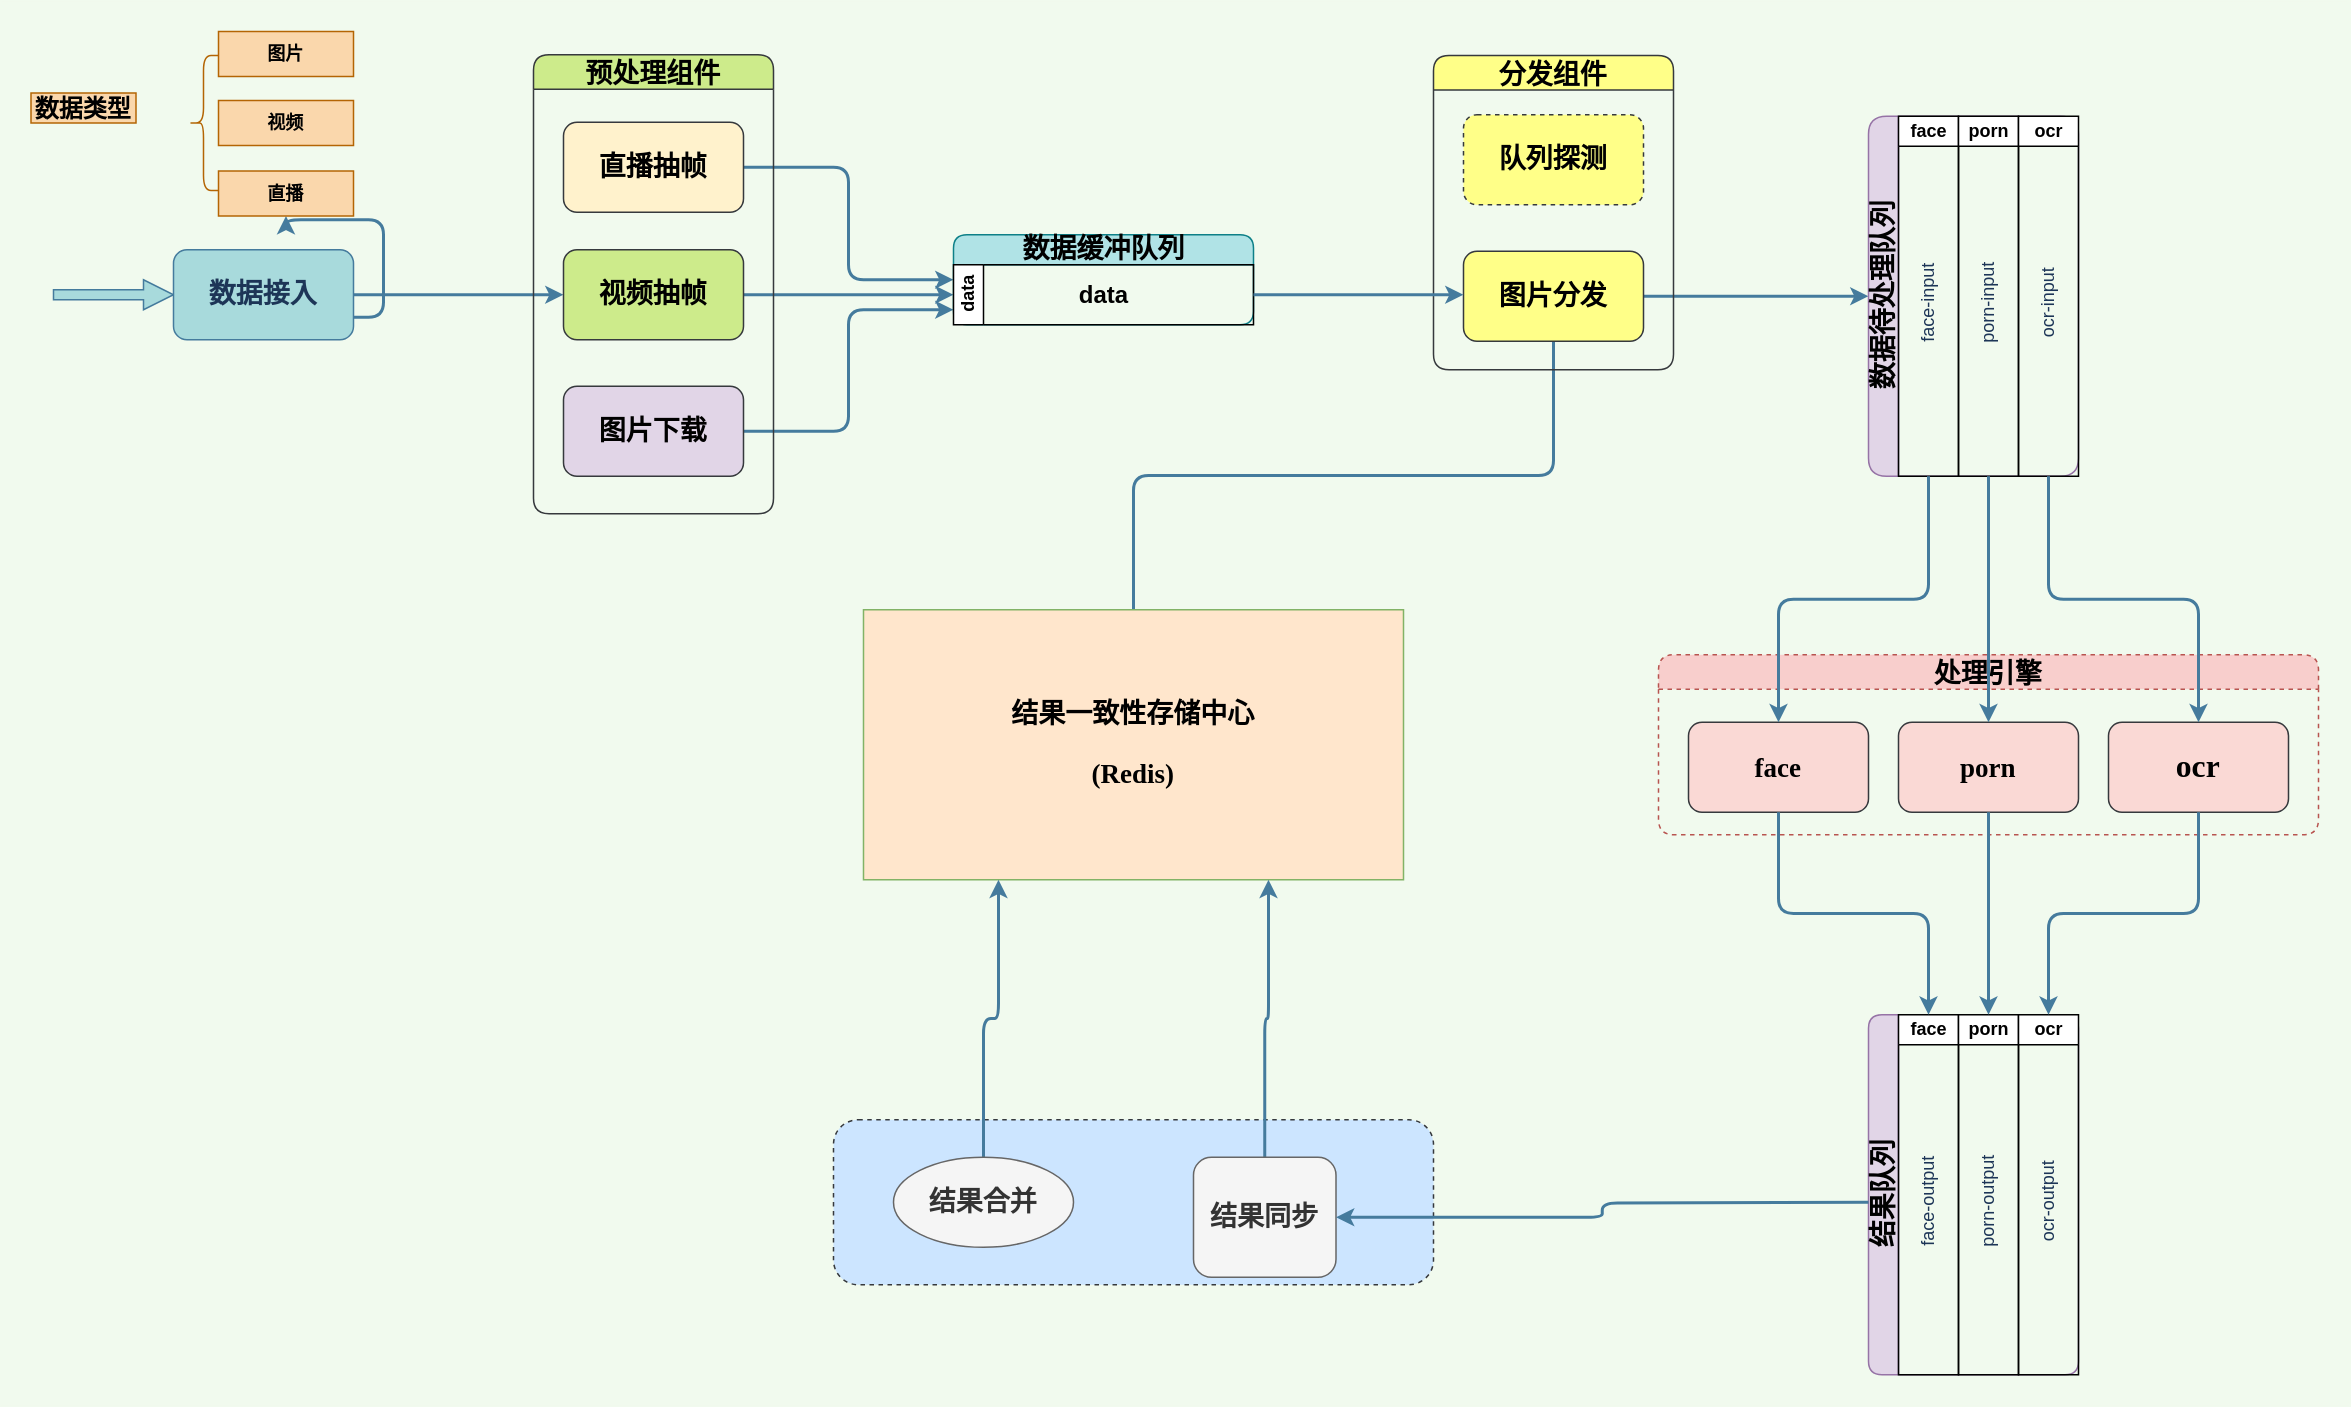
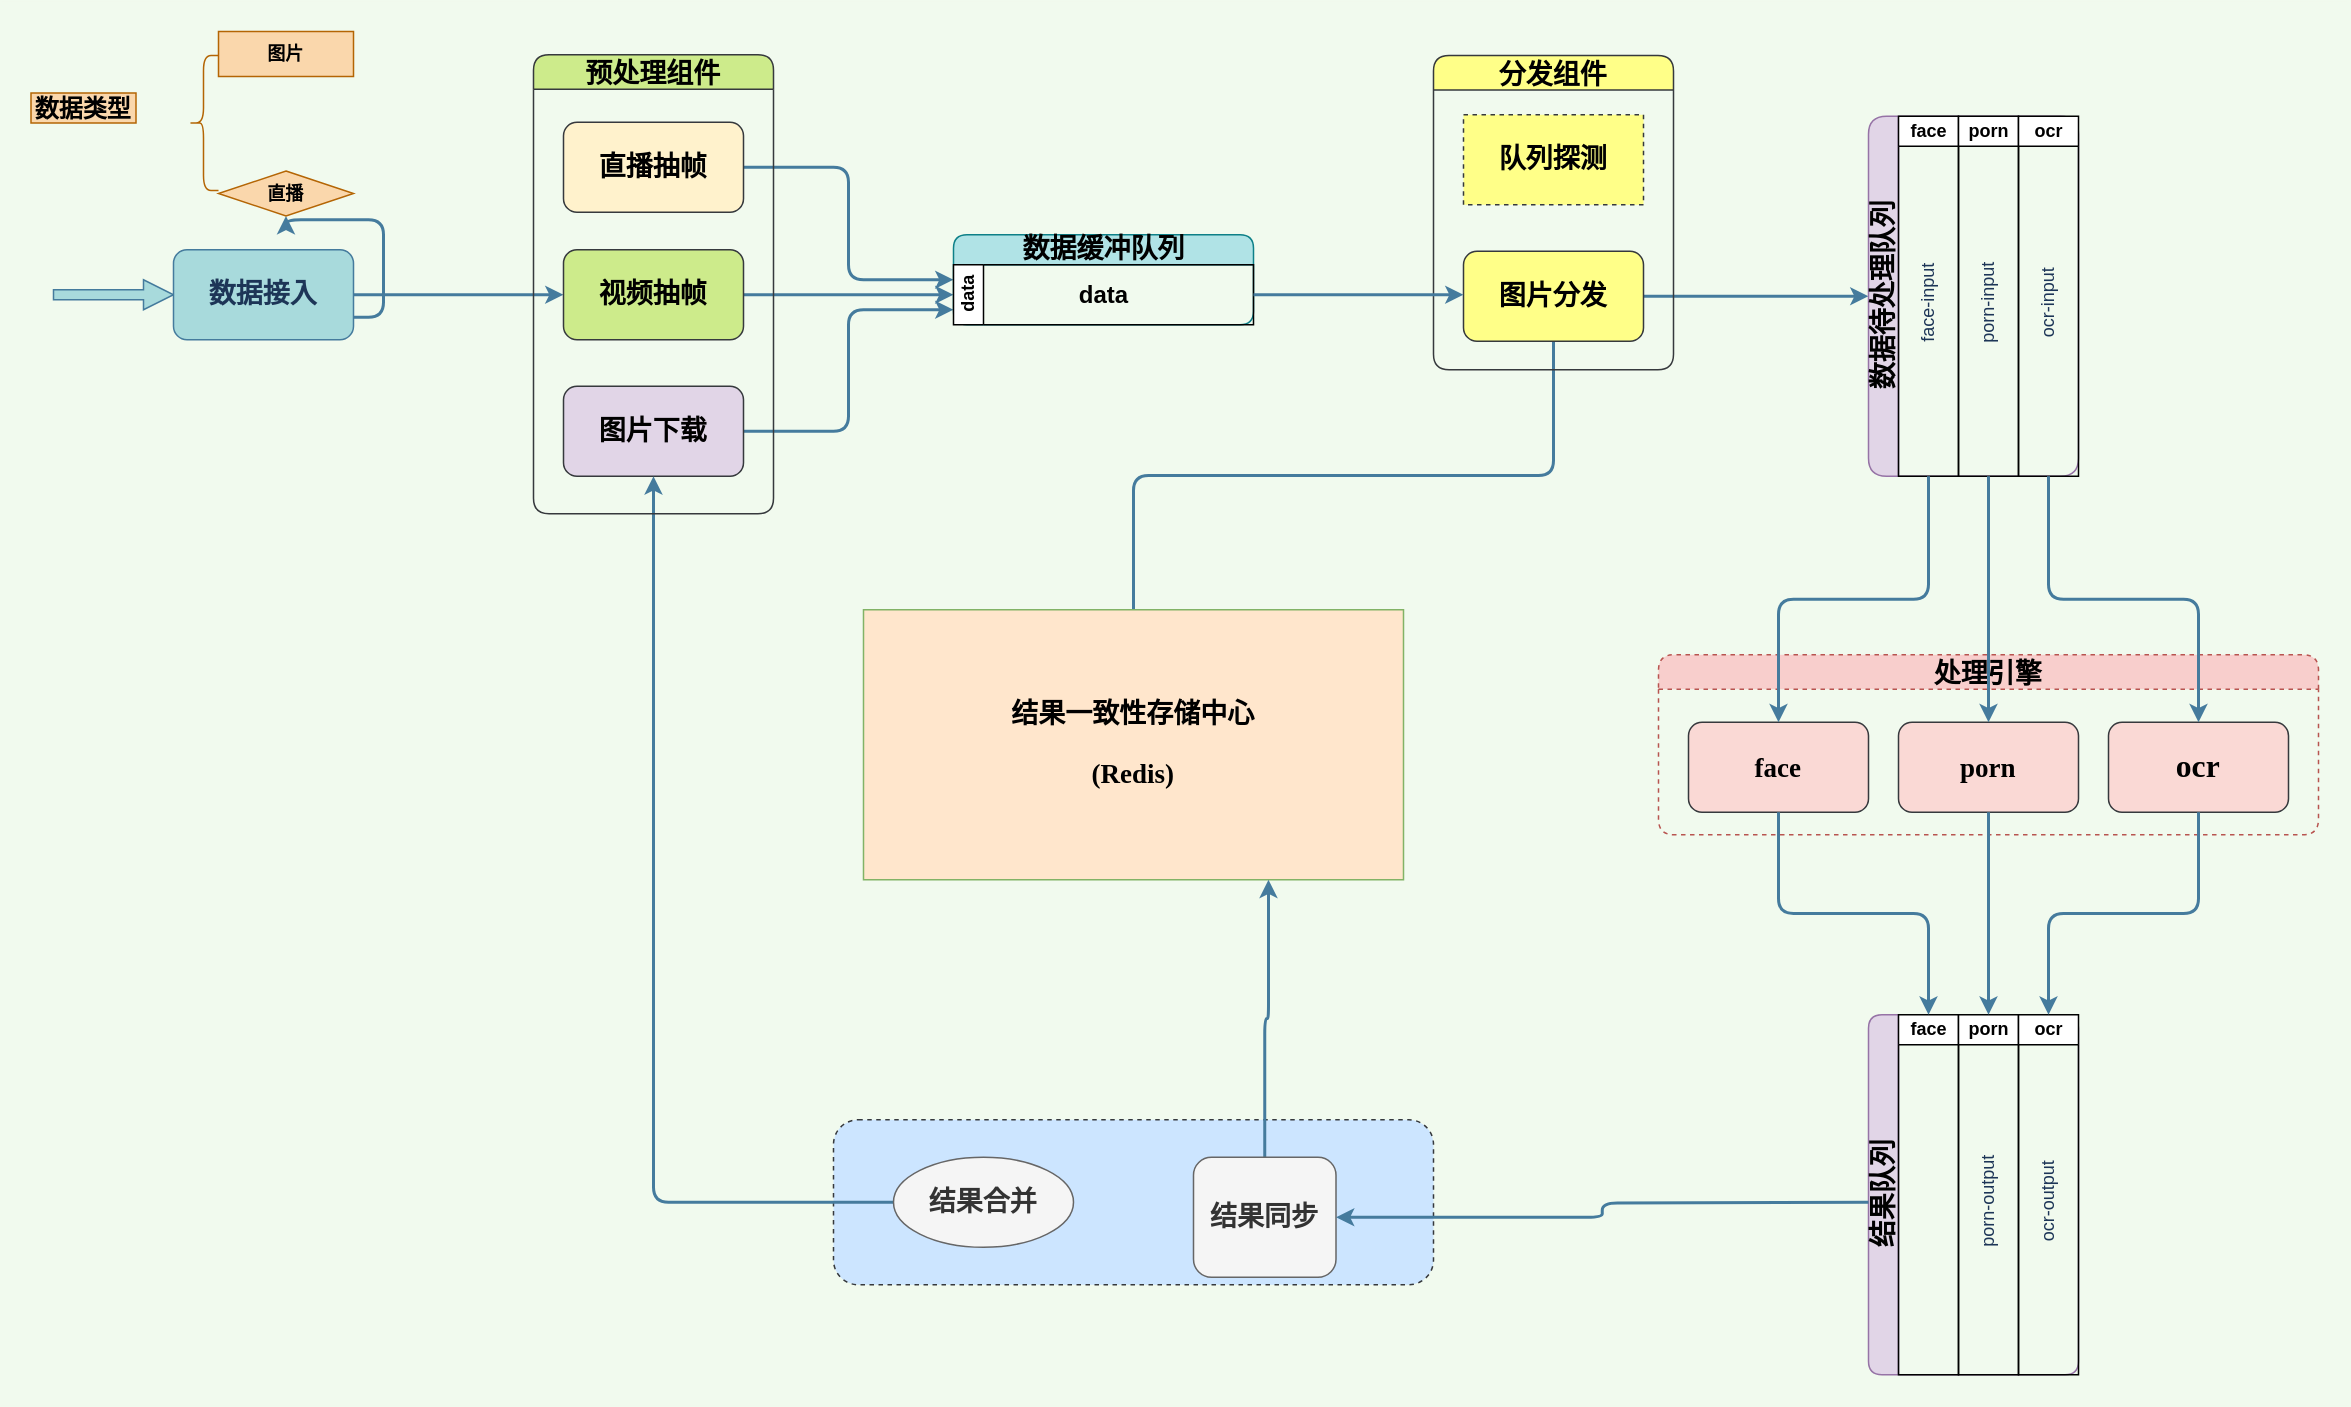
node "视频": removed
node "队列探测": shape rounded rectangle -> rectangle
node "直播": shape rectangle -> diamond
edge "结果合并" -> "结果一致性存储中心(Redis)": now "结果合并" -> "图片下载"
node "face-output": removed
